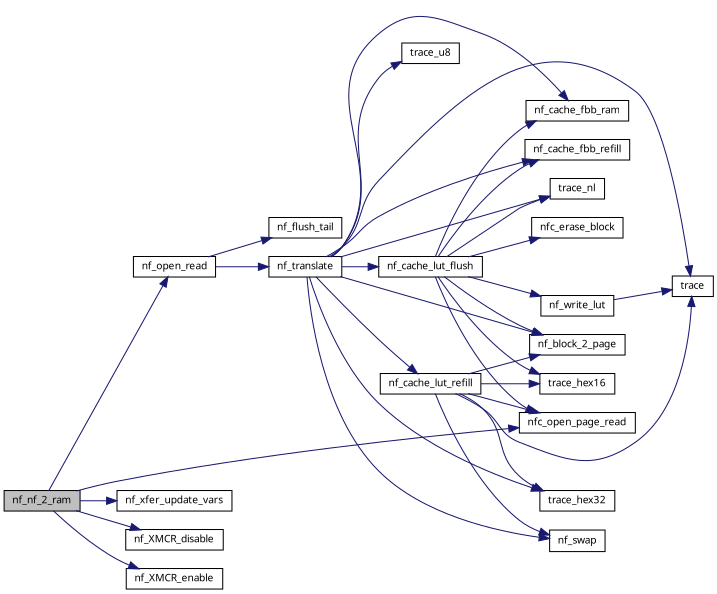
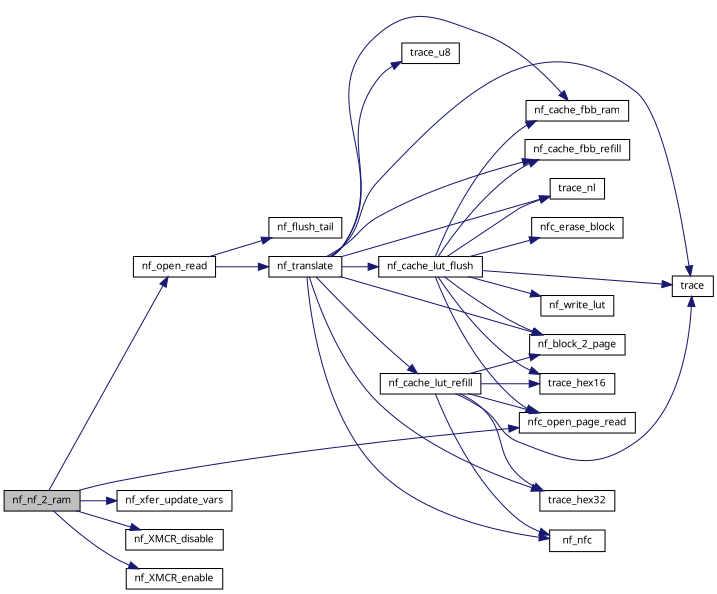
edge "nf_write_lut" -> "trace": now "nf_cache_lut_flush" -> "trace"
node "nf_swap": label "nf_swap" -> "nf_nfc"
